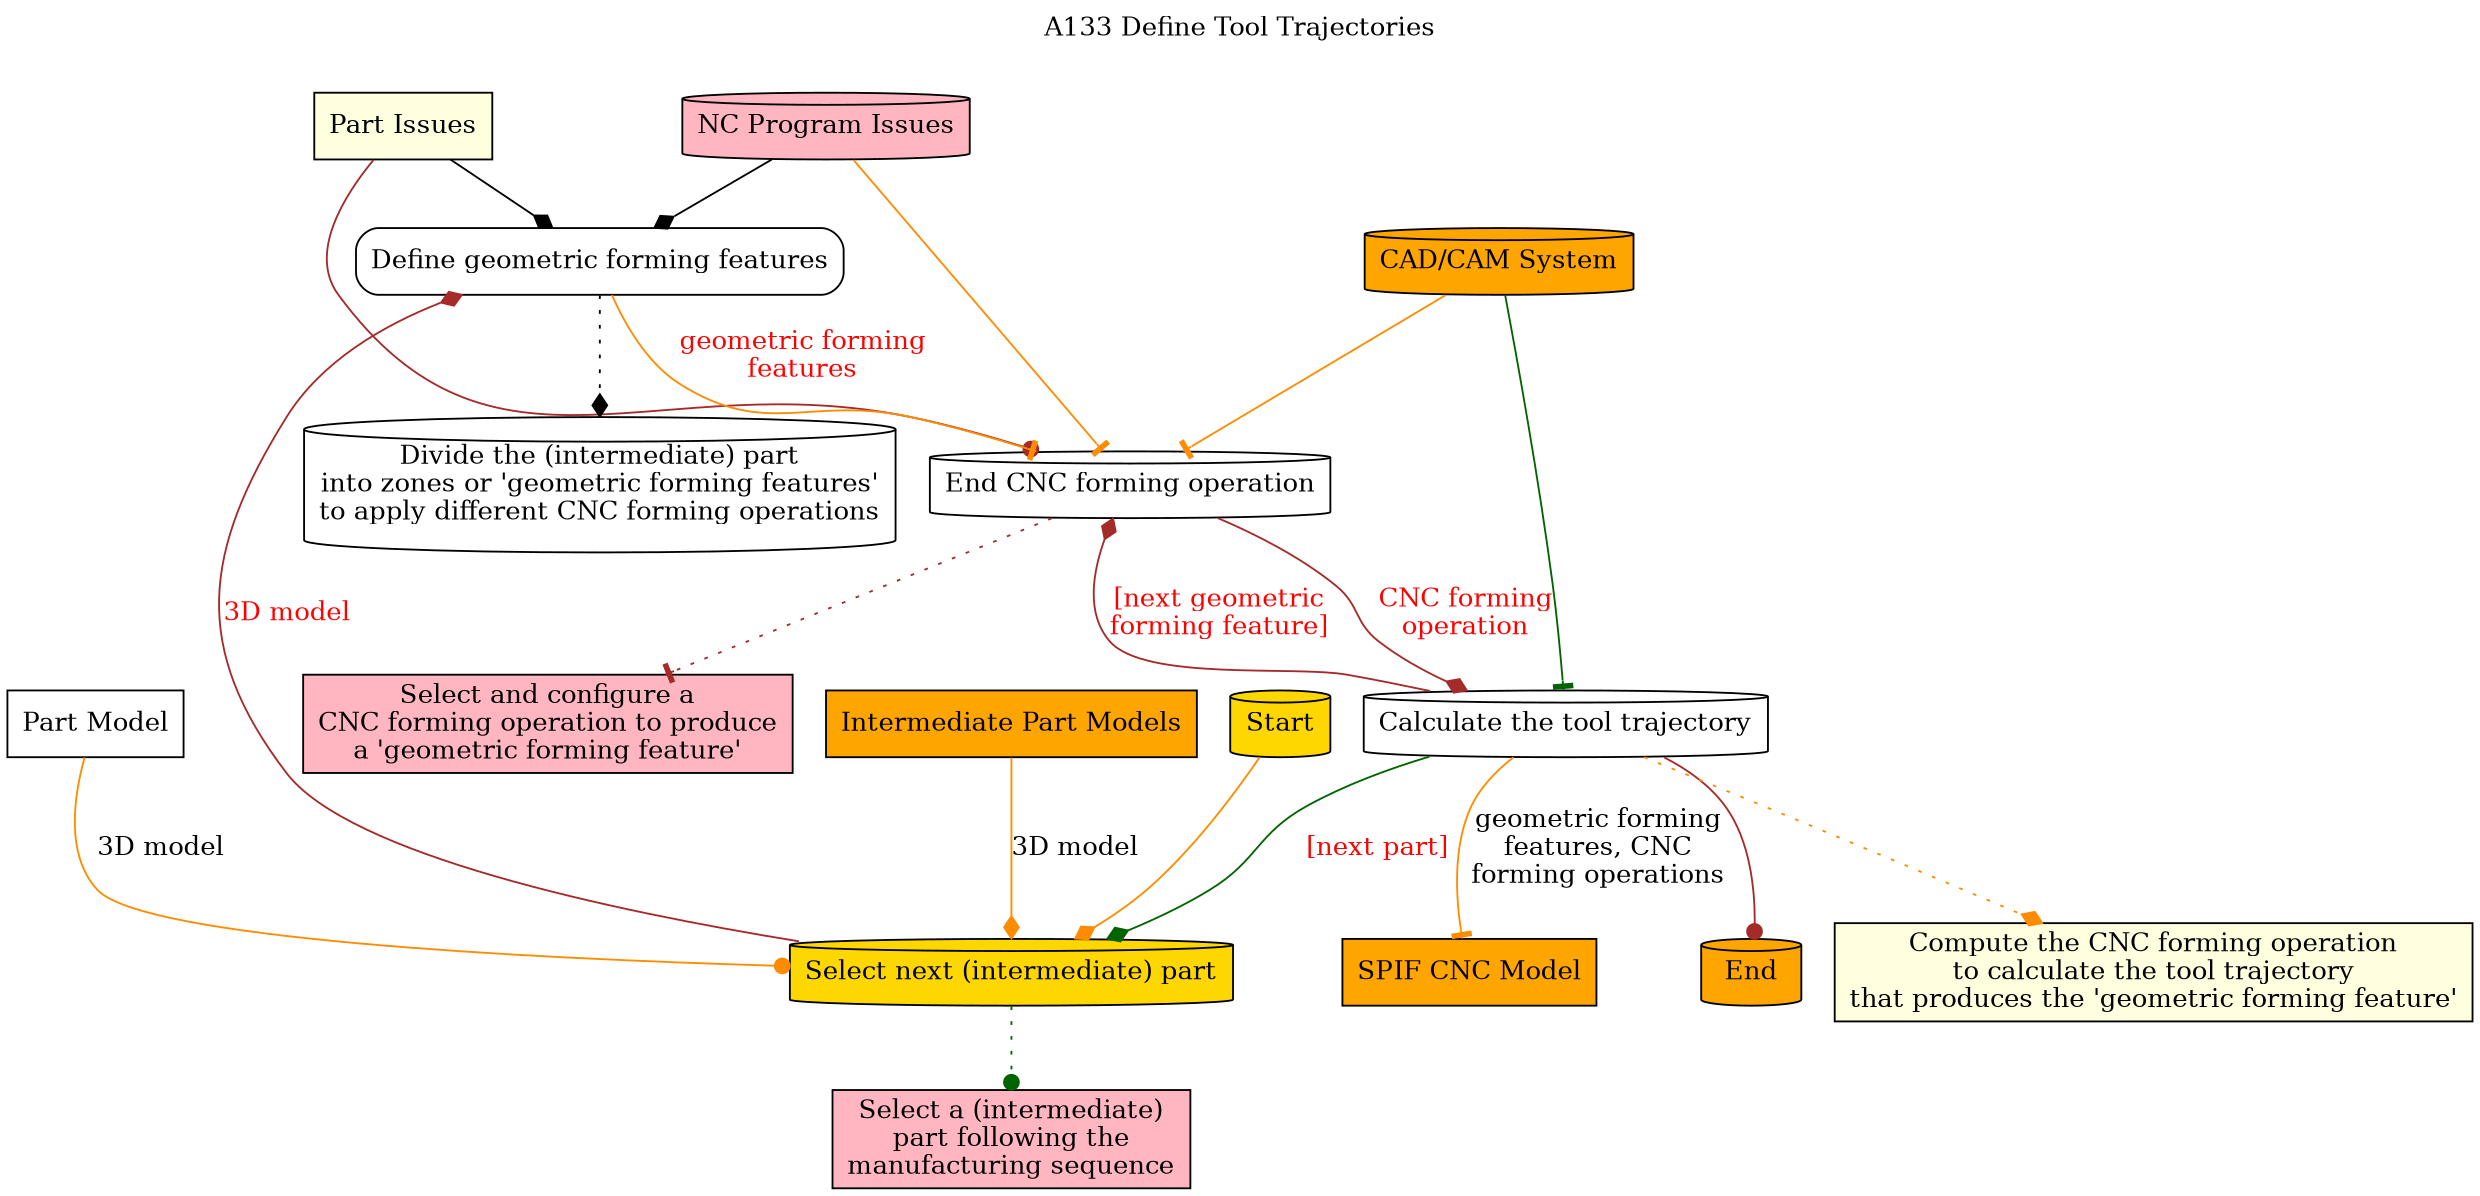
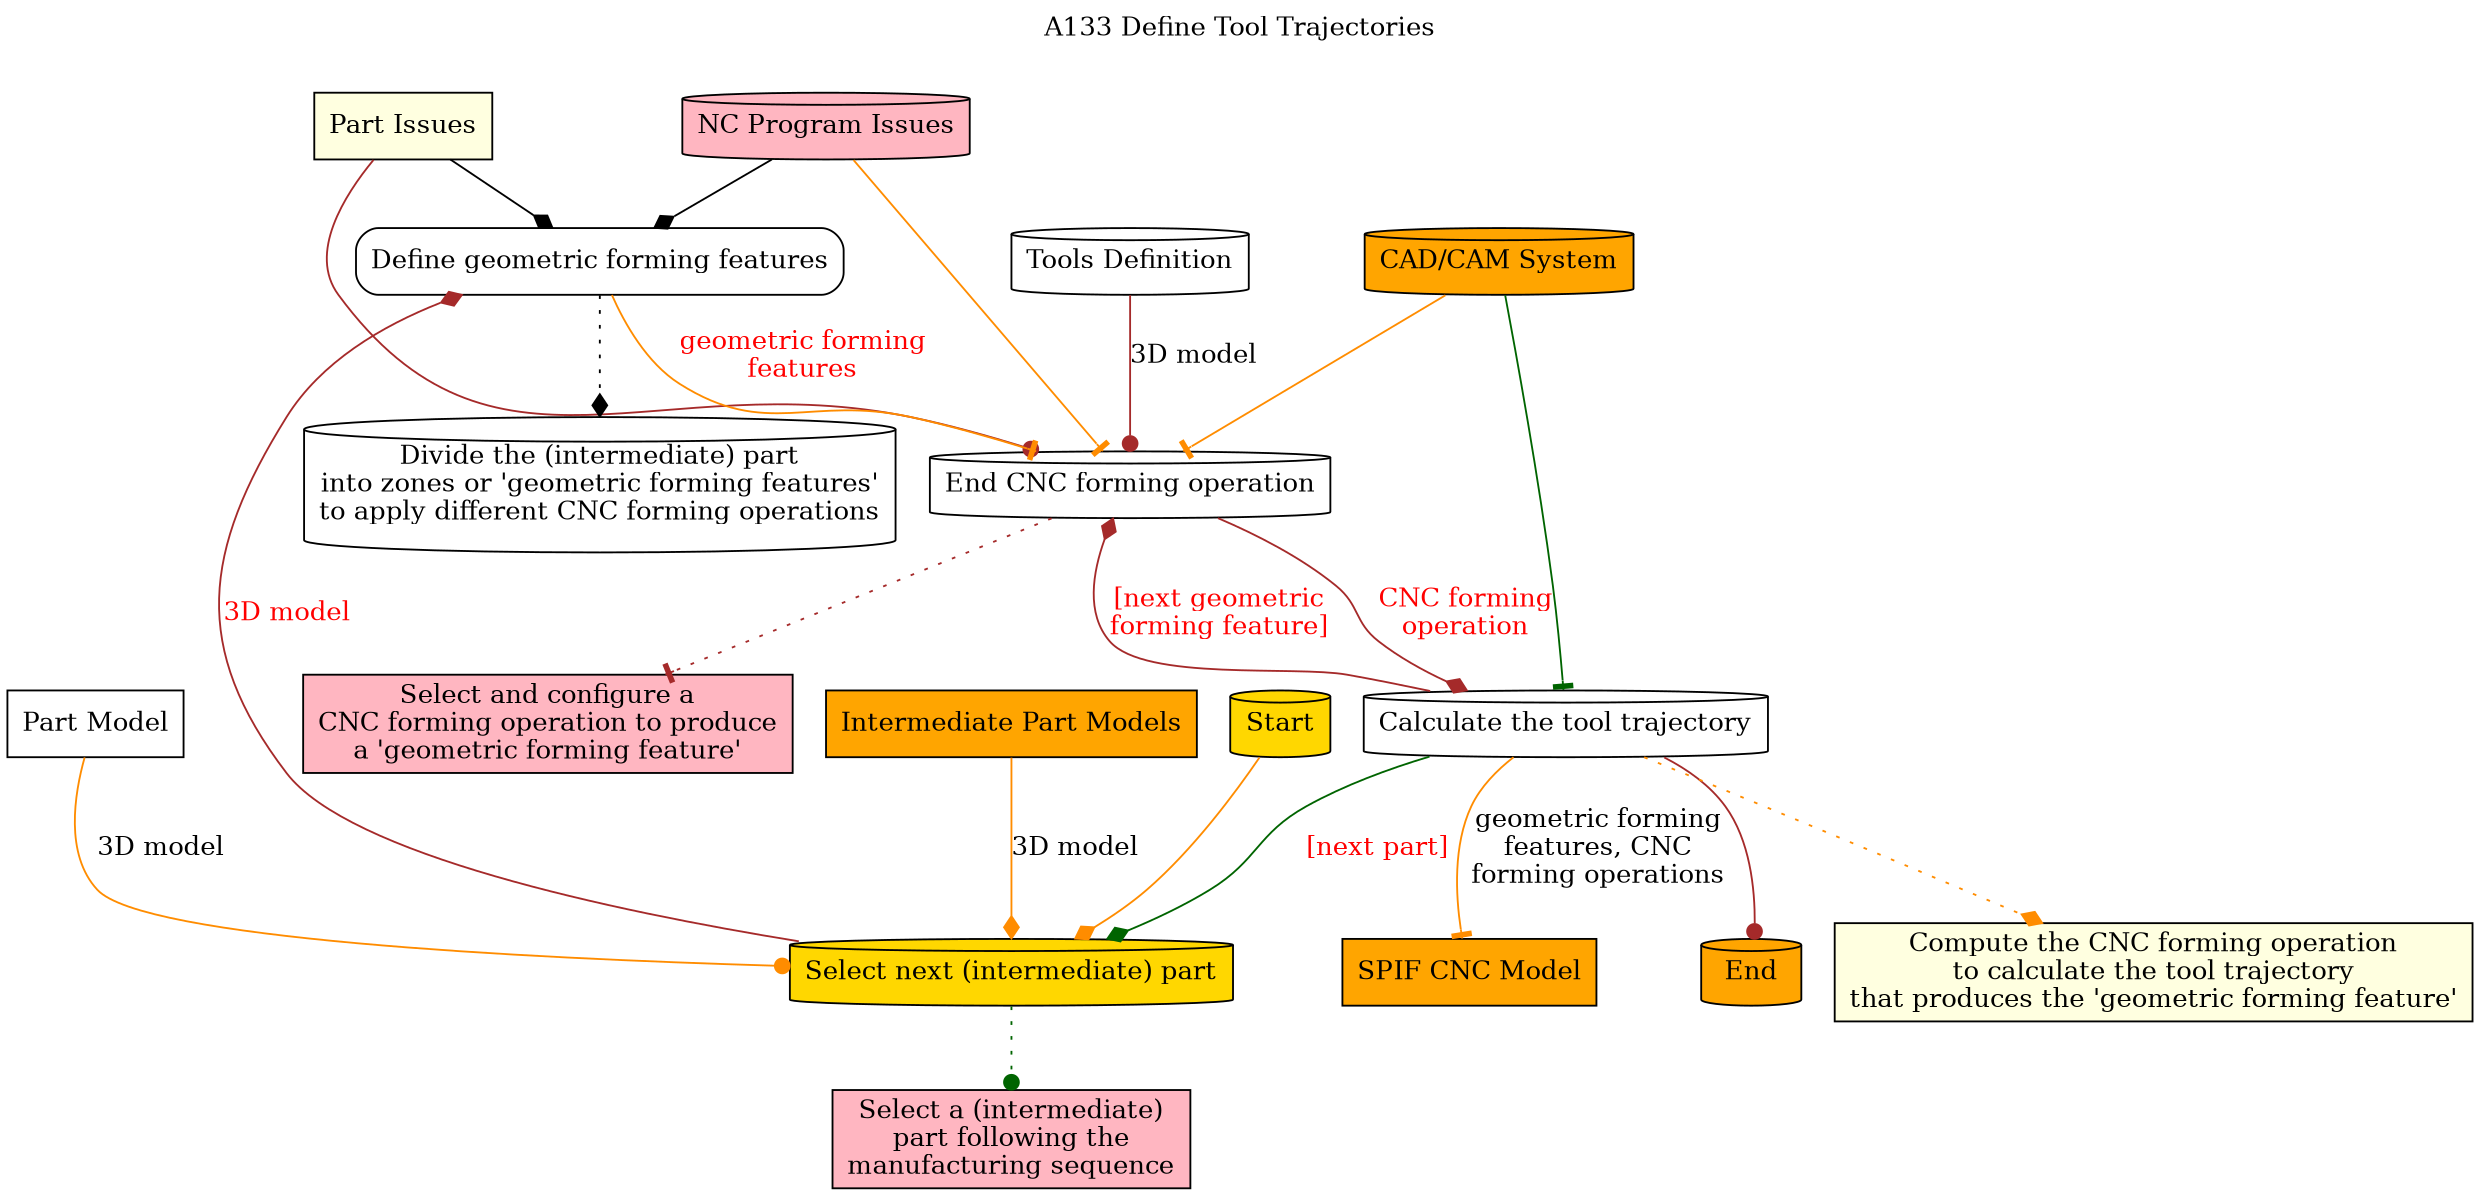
node "Tools Definition": added
